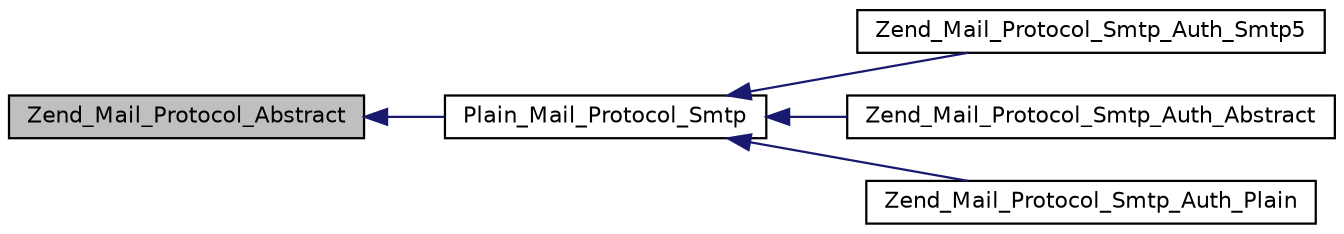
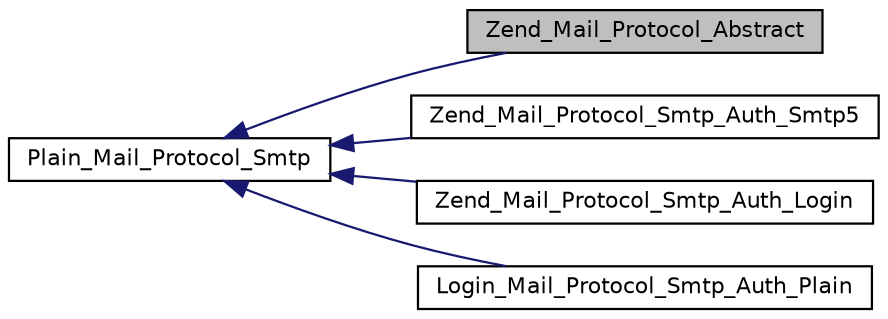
edge "Plain_Mail_Protocol_Smtp" -> "Zend_Mail_Protocol_Abstract": reversed
node "Zend_Mail_Protocol_Smtp_Auth_Abstract": label "Zend_Mail_Protocol_Smtp_Auth_Abstract" -> "Zend_Mail_Protocol_Smtp_Auth_Login"
node "Zend_Mail_Protocol_Smtp_Auth_Plain": label "Zend_Mail_Protocol_Smtp_Auth_Plain" -> "Login_Mail_Protocol_Smtp_Auth_Plain"
